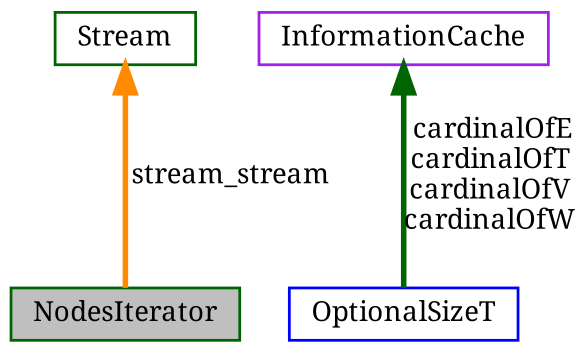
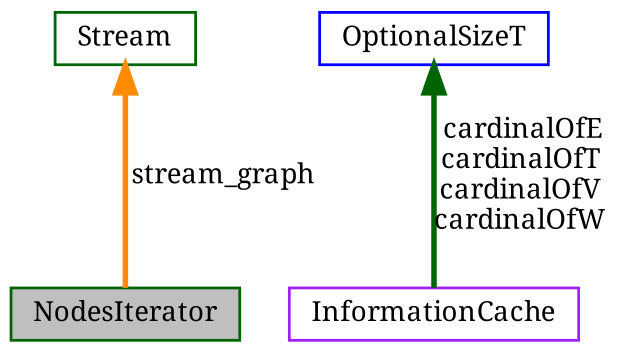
edge "NodesIterator" -> "Stream": label " stream_stream" -> " stream_graph"
edge "OptionalSizeT" -> "InformationCache": reversed
